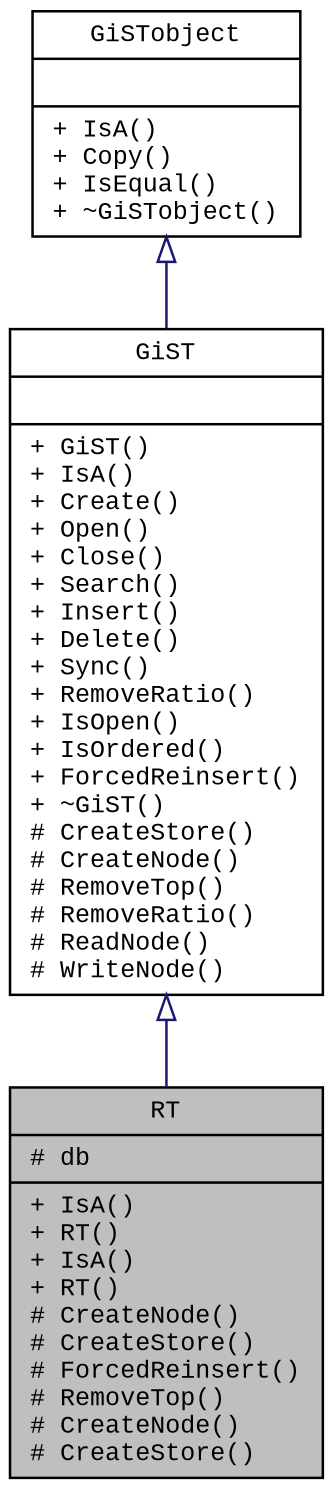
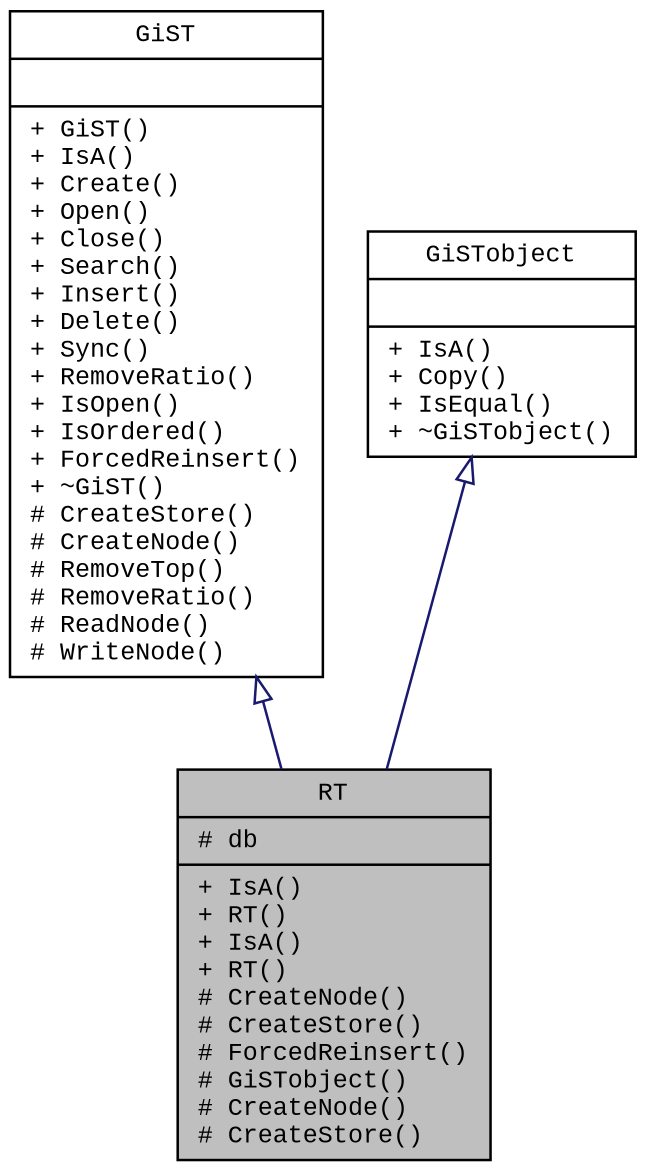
edge "GiST" -> "GiSTobject": now "RT" -> "GiSTobject"
node "RT": text "# RemoveTop()" -> "# GiSTobject()"
